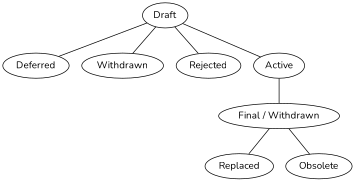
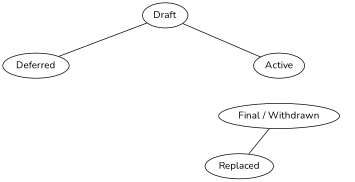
node "Withdrawn": removed
node "Rejected": removed
edge "Active" -- "Final / Withdrawn": removed
node "Obsolete": removed
